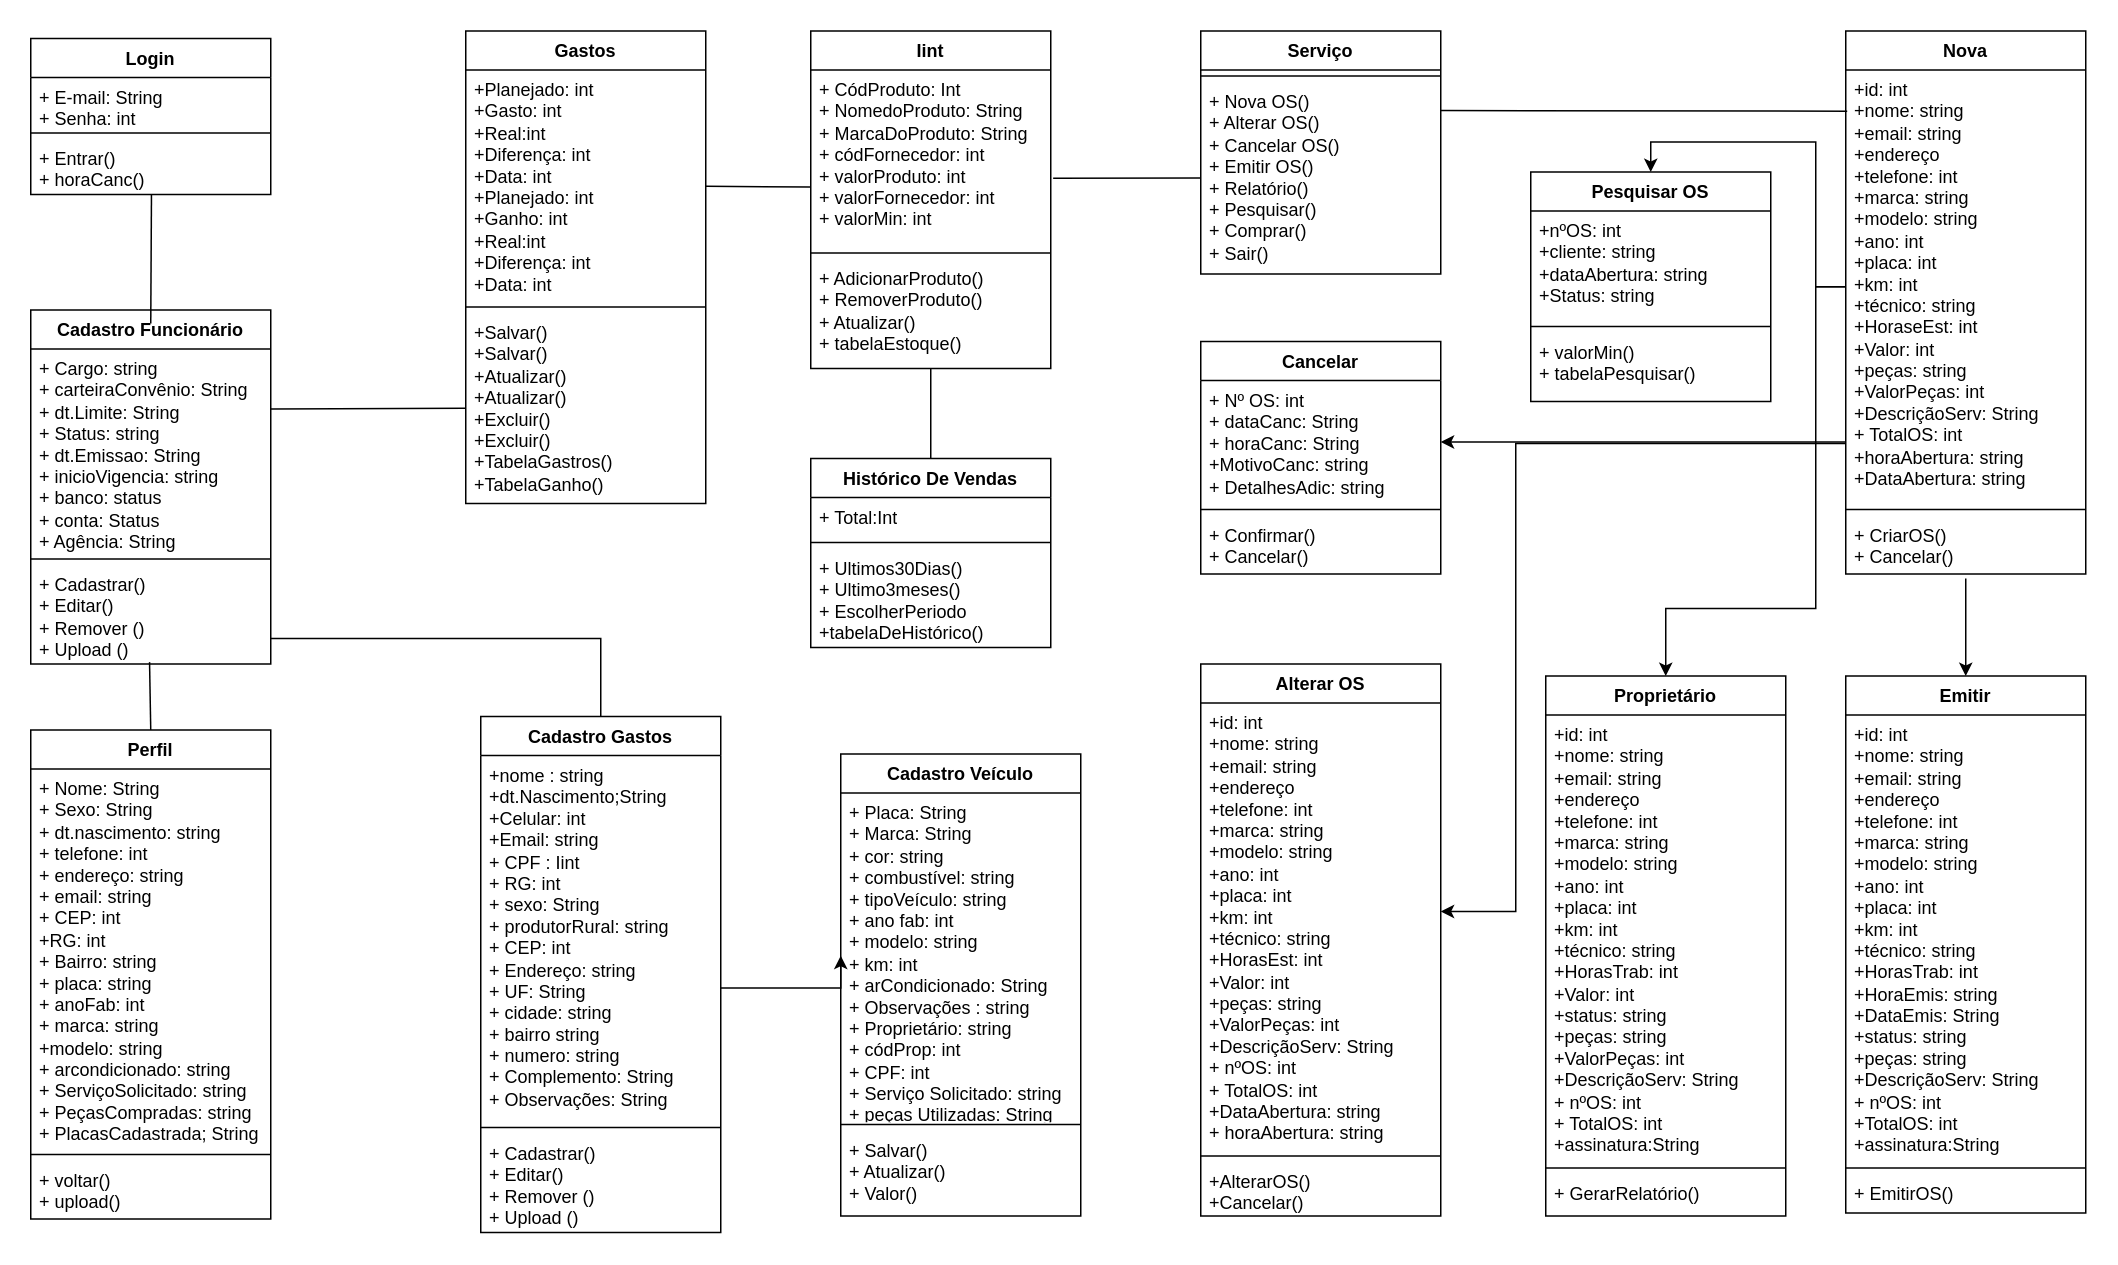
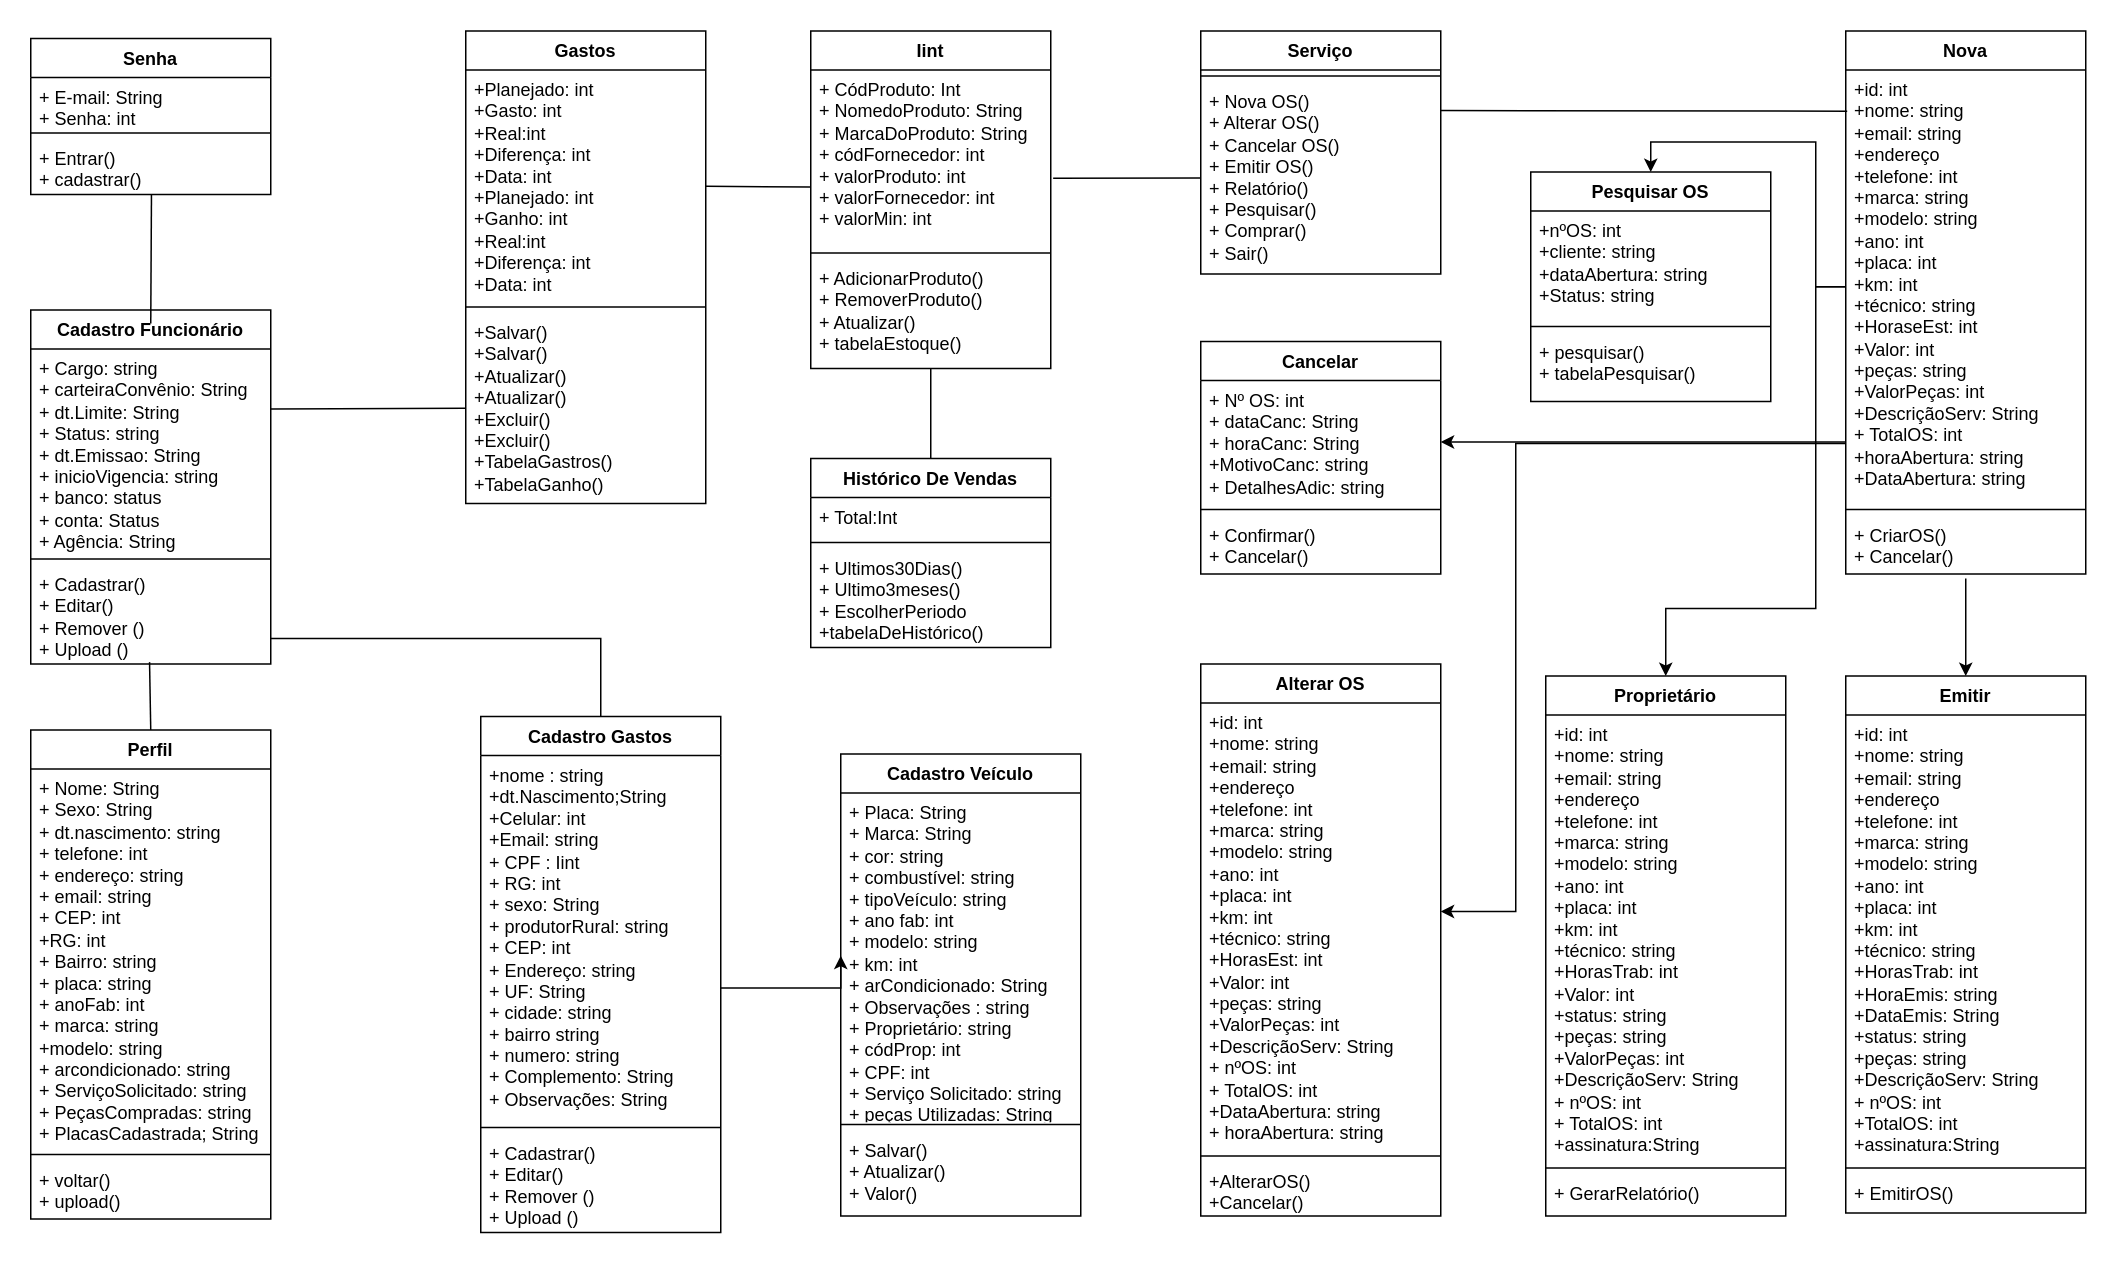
node "Login": label "Login" -> "Senha"
node "+ Entrar() + horaCanc()": label "+ Entrar() + horaCanc()" -> "+ Entrar() + cadastrar()"
node "+ valorMin() + tabelaPesquisar()": label "+ valorMin() + tabelaPesquisar()" -> "+ pesquisar() + tabelaPesquisar()"
